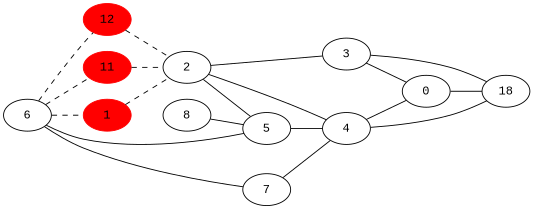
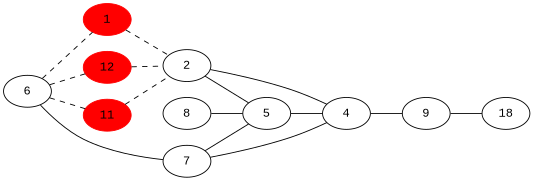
node "3": removed
node "0": label "0" -> "9"
edge "18" -- "4": removed
edge "6" -- "5": now "7" -- "5"
